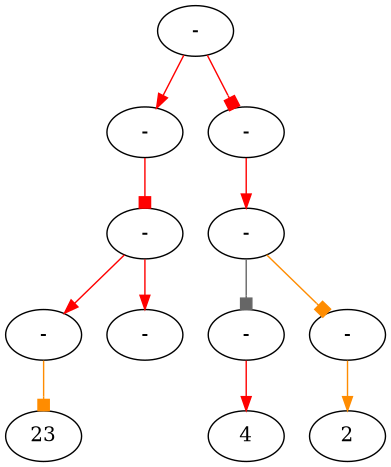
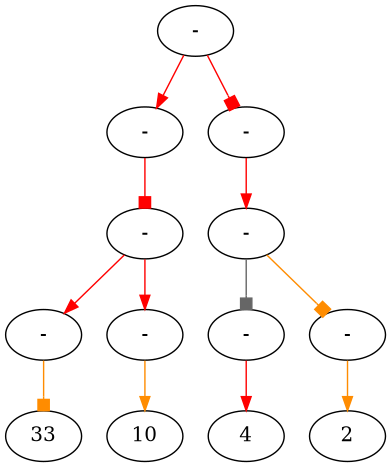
node "23": label "23" -> "33"
node "10": added
